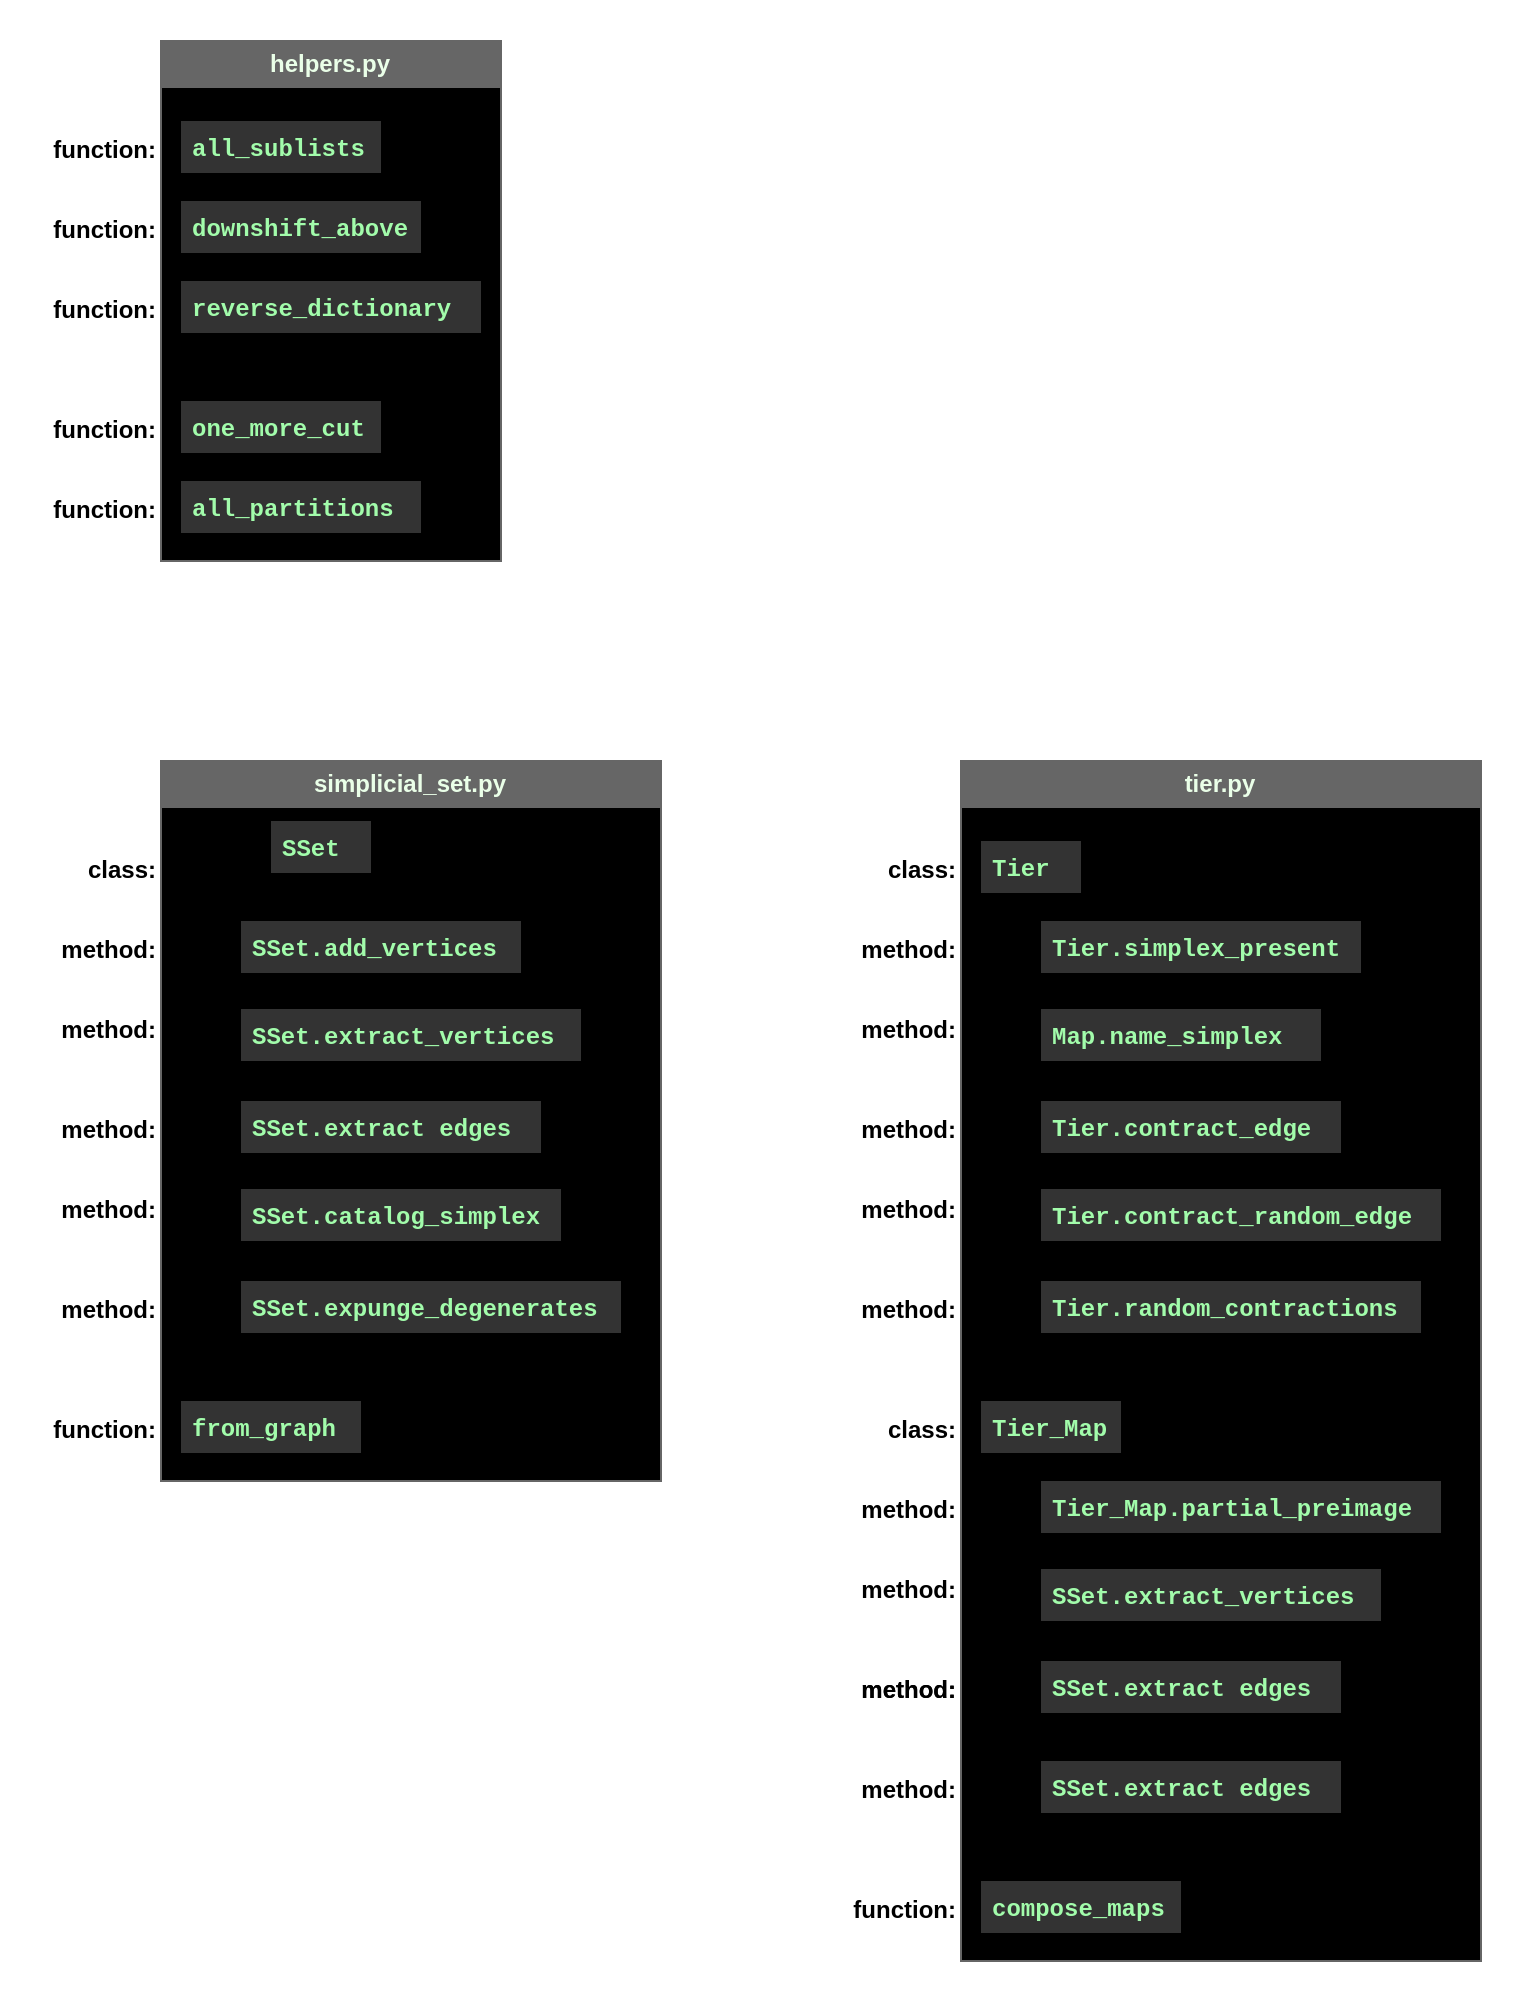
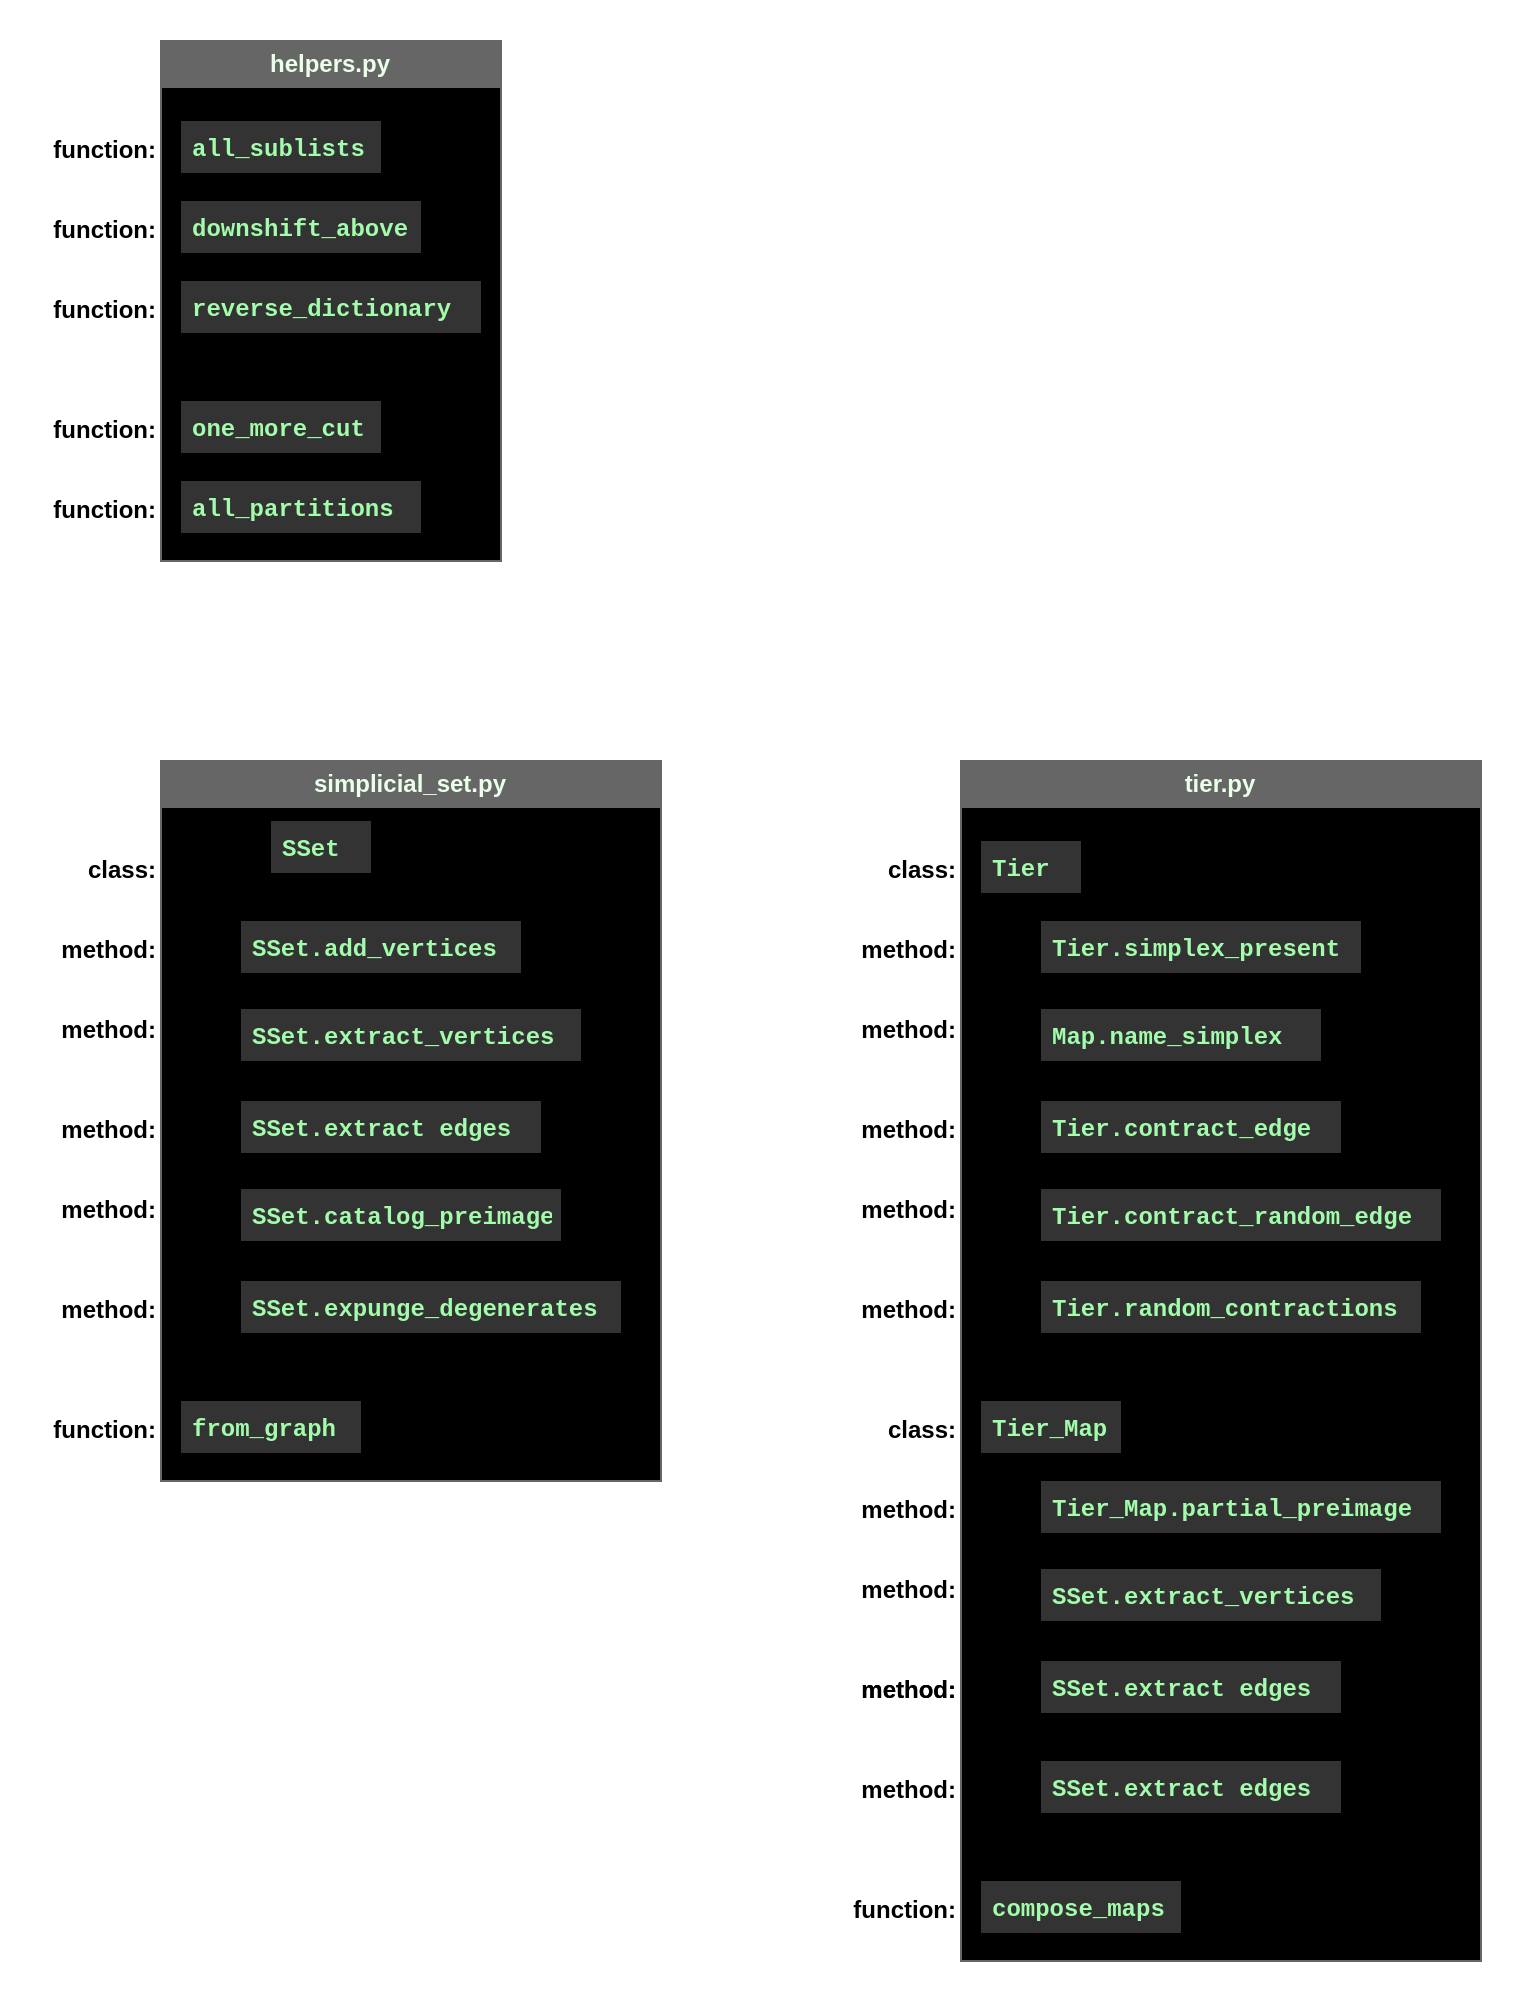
node "SSet.catalog_simplex": label "SSet.catalog_simplex" -> "SSet.catalog_preimage"
